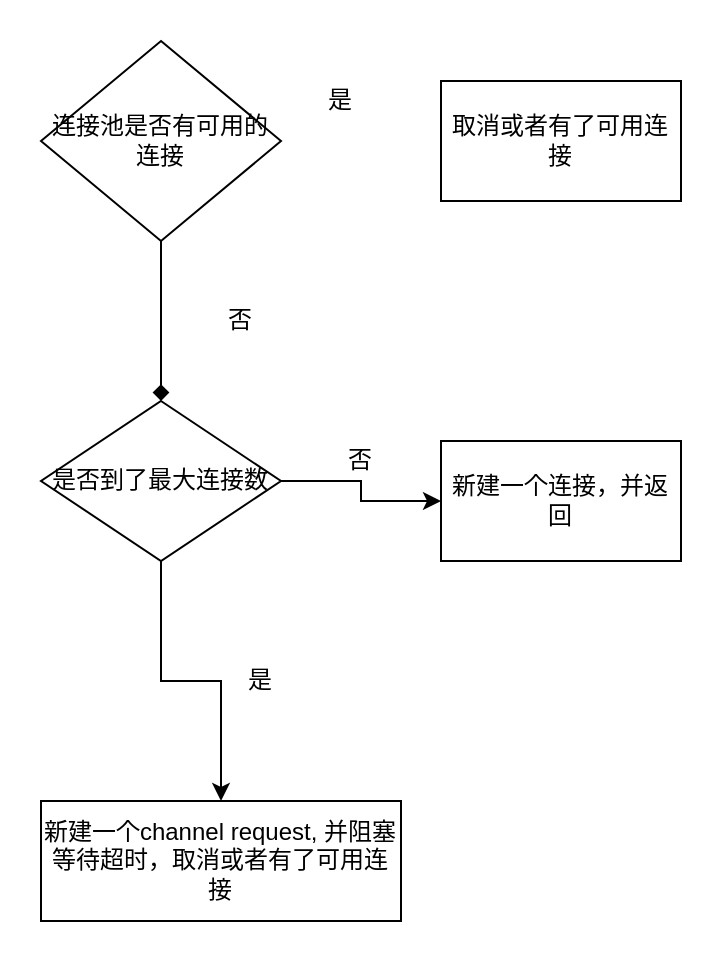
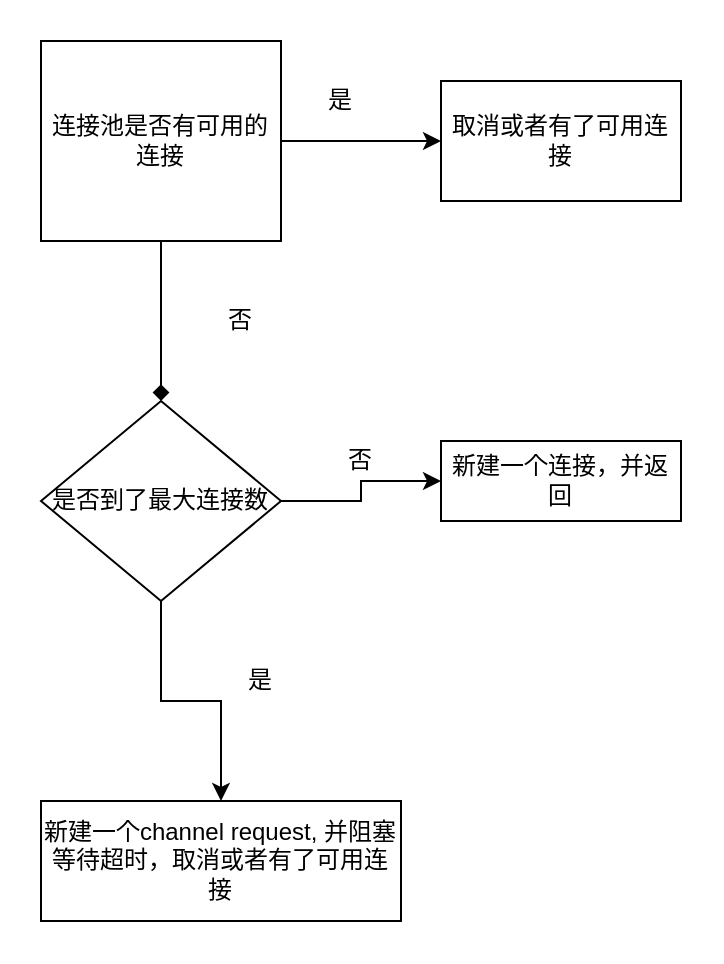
node "连接池是否有可用的连接": shape diamond -> rectangle
edge "连接池是否有可用的连接" -> "取消或者有了可用连接": added
node "是否到了最大连接数": size 240x160 -> 240x200
node "新建一个连接，并返回": size 240x120 -> 240x80
